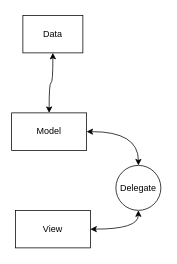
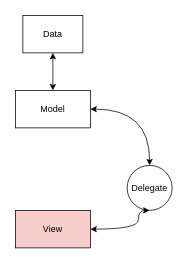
node "Model": moved (49, 132) -> (53, 109)
node "Delegate": moved (138, 188) -> (150, 188)
node "View": fillcolor #ffffff -> #f8cecc
